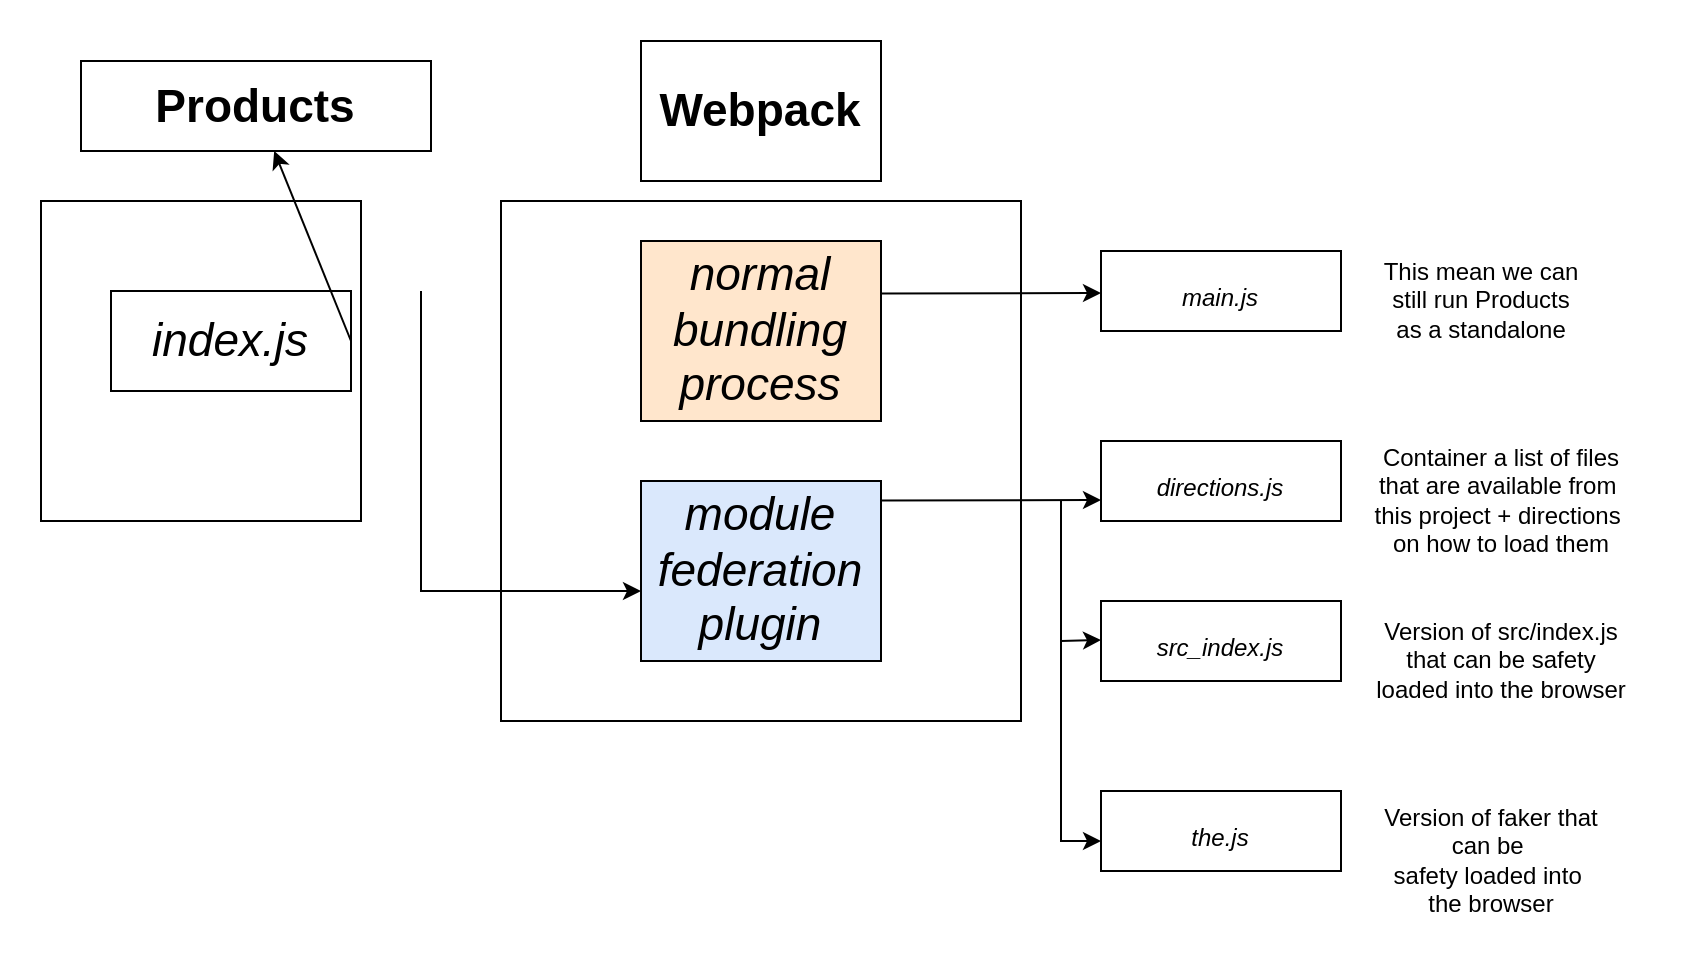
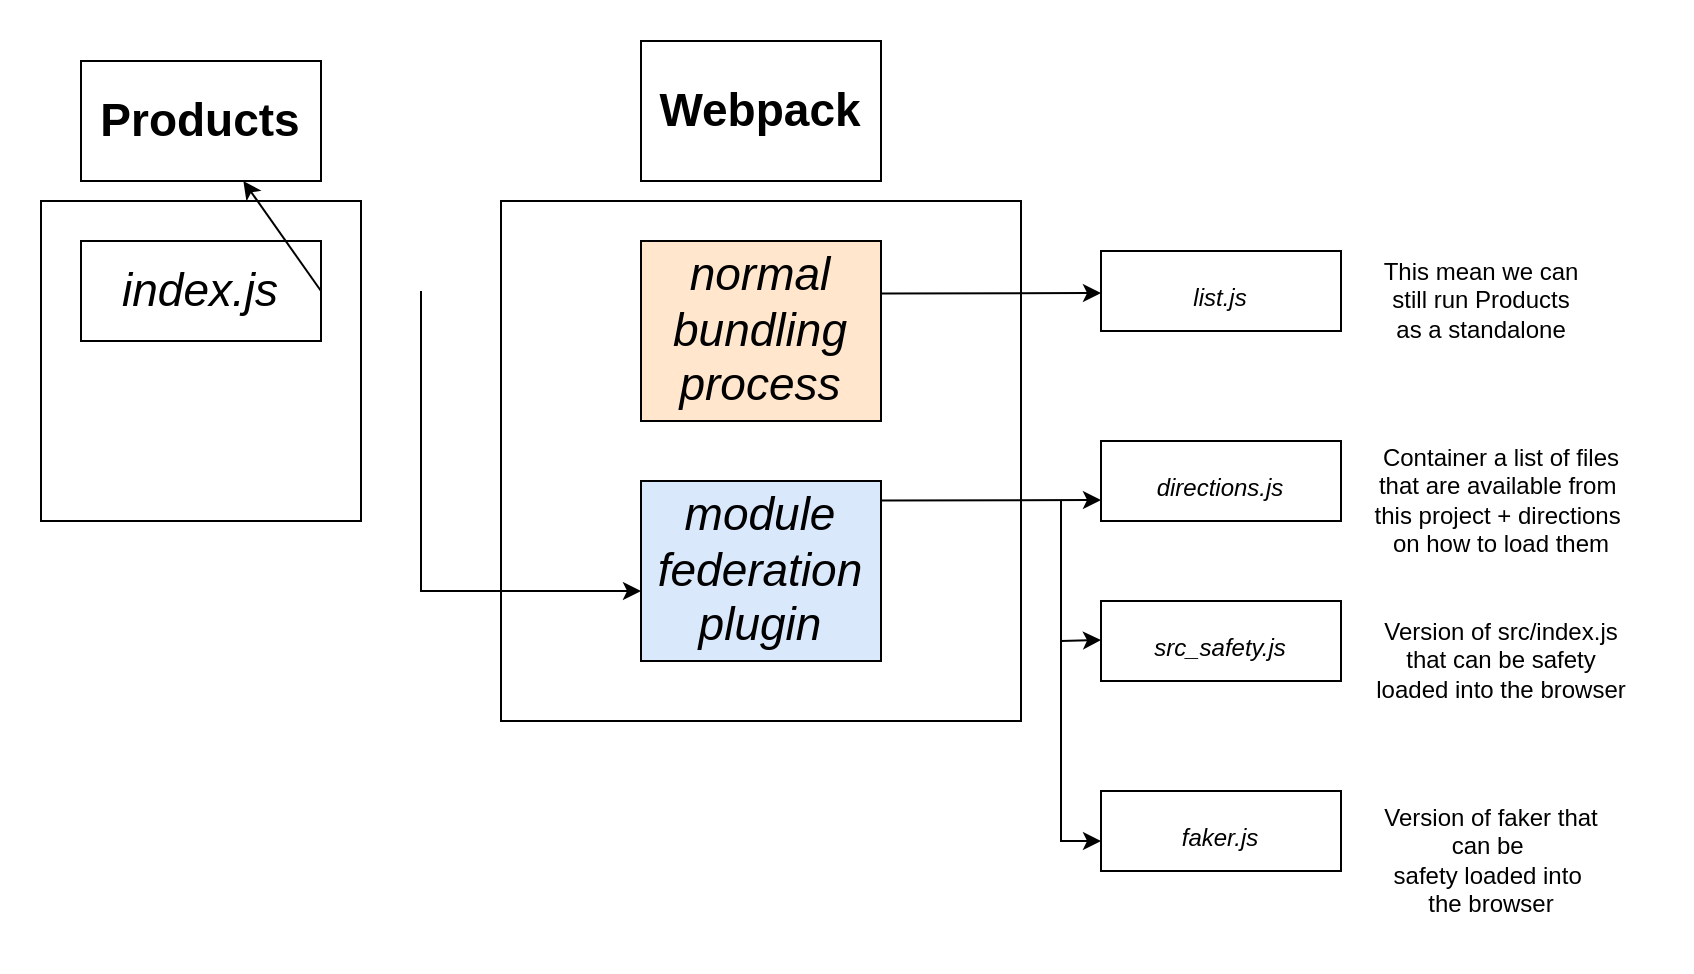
node "Products": size 350x90 -> 240x120
node "main.js": label "main.js" -> "list.js"
node "index.js": moved (231, 341) -> (201, 291)
node "src_index.js": label "src_index.js" -> "src_safety.js"
node "the.js": label "the.js" -> "faker.js"
